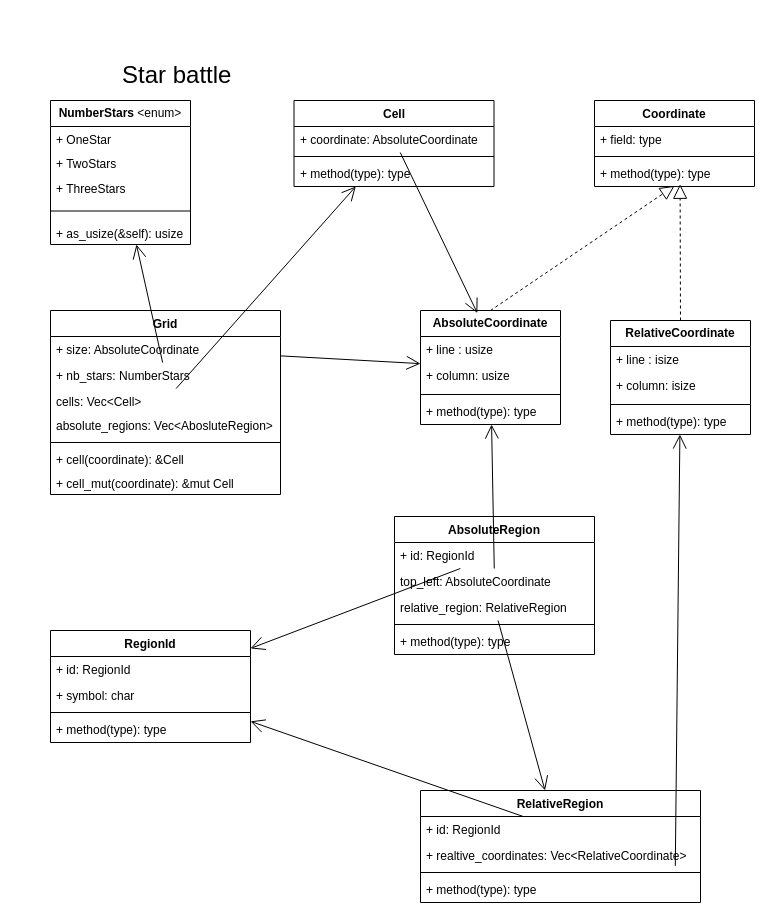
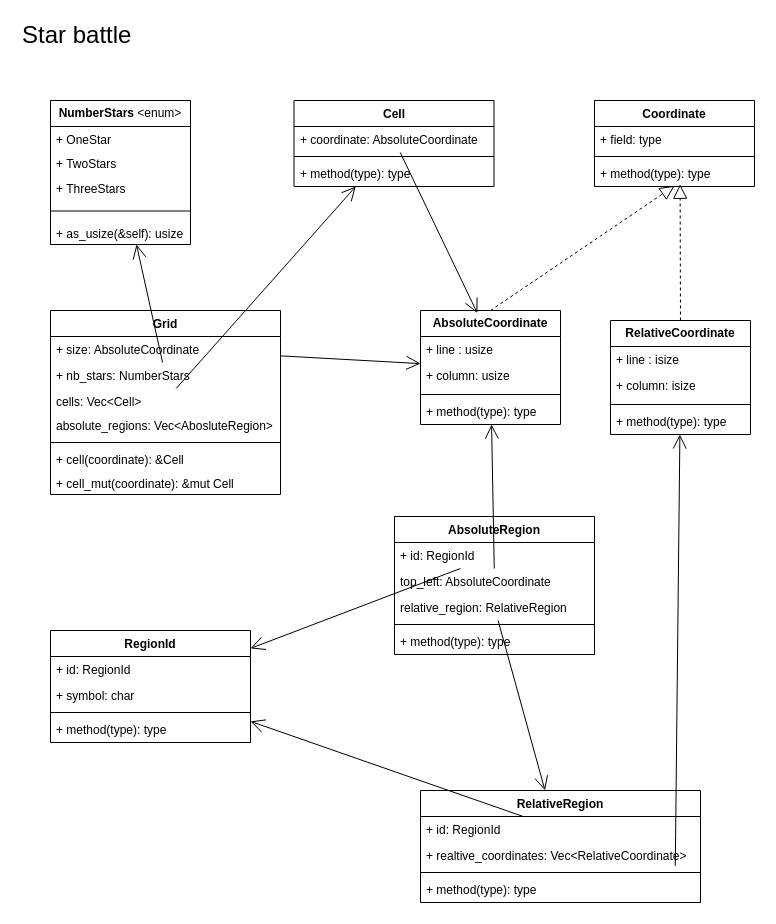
node "Star battle": moved (181, 76) -> (81, 36)
